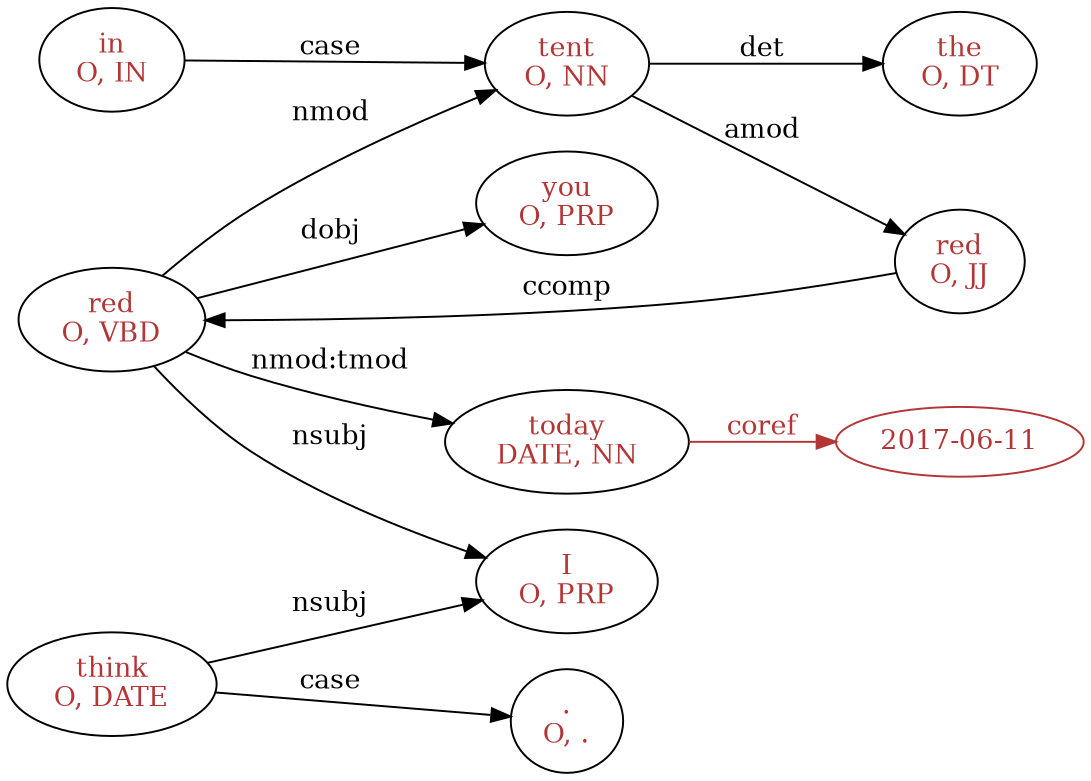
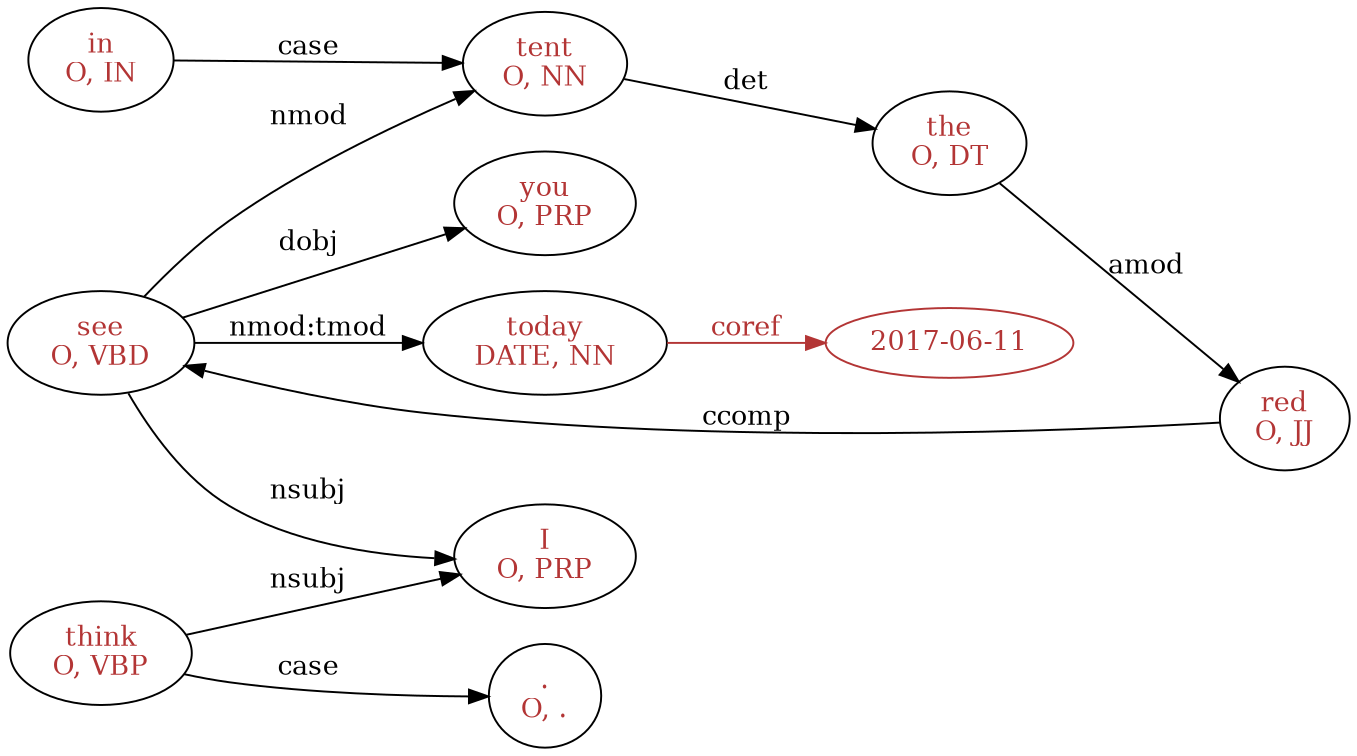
edge "tent O, NN" -> "red O, JJ": now "the O, DT" -> "red O, JJ"
node "red O, VBD": label "red O, VBD" -> "see O, VBD"
node "think O, DATE": label "think O, DATE" -> "think O, VBP"
